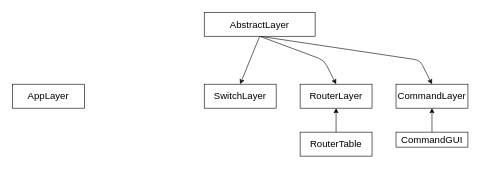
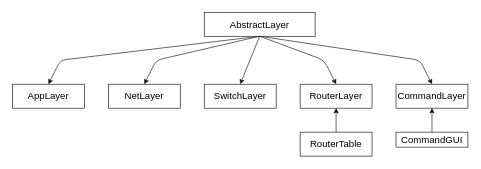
edge "AbstractLayer" -> "AppLayer": added
edge "AbstractLayer" -> "NetLayer": added
node "NetLayer": added
